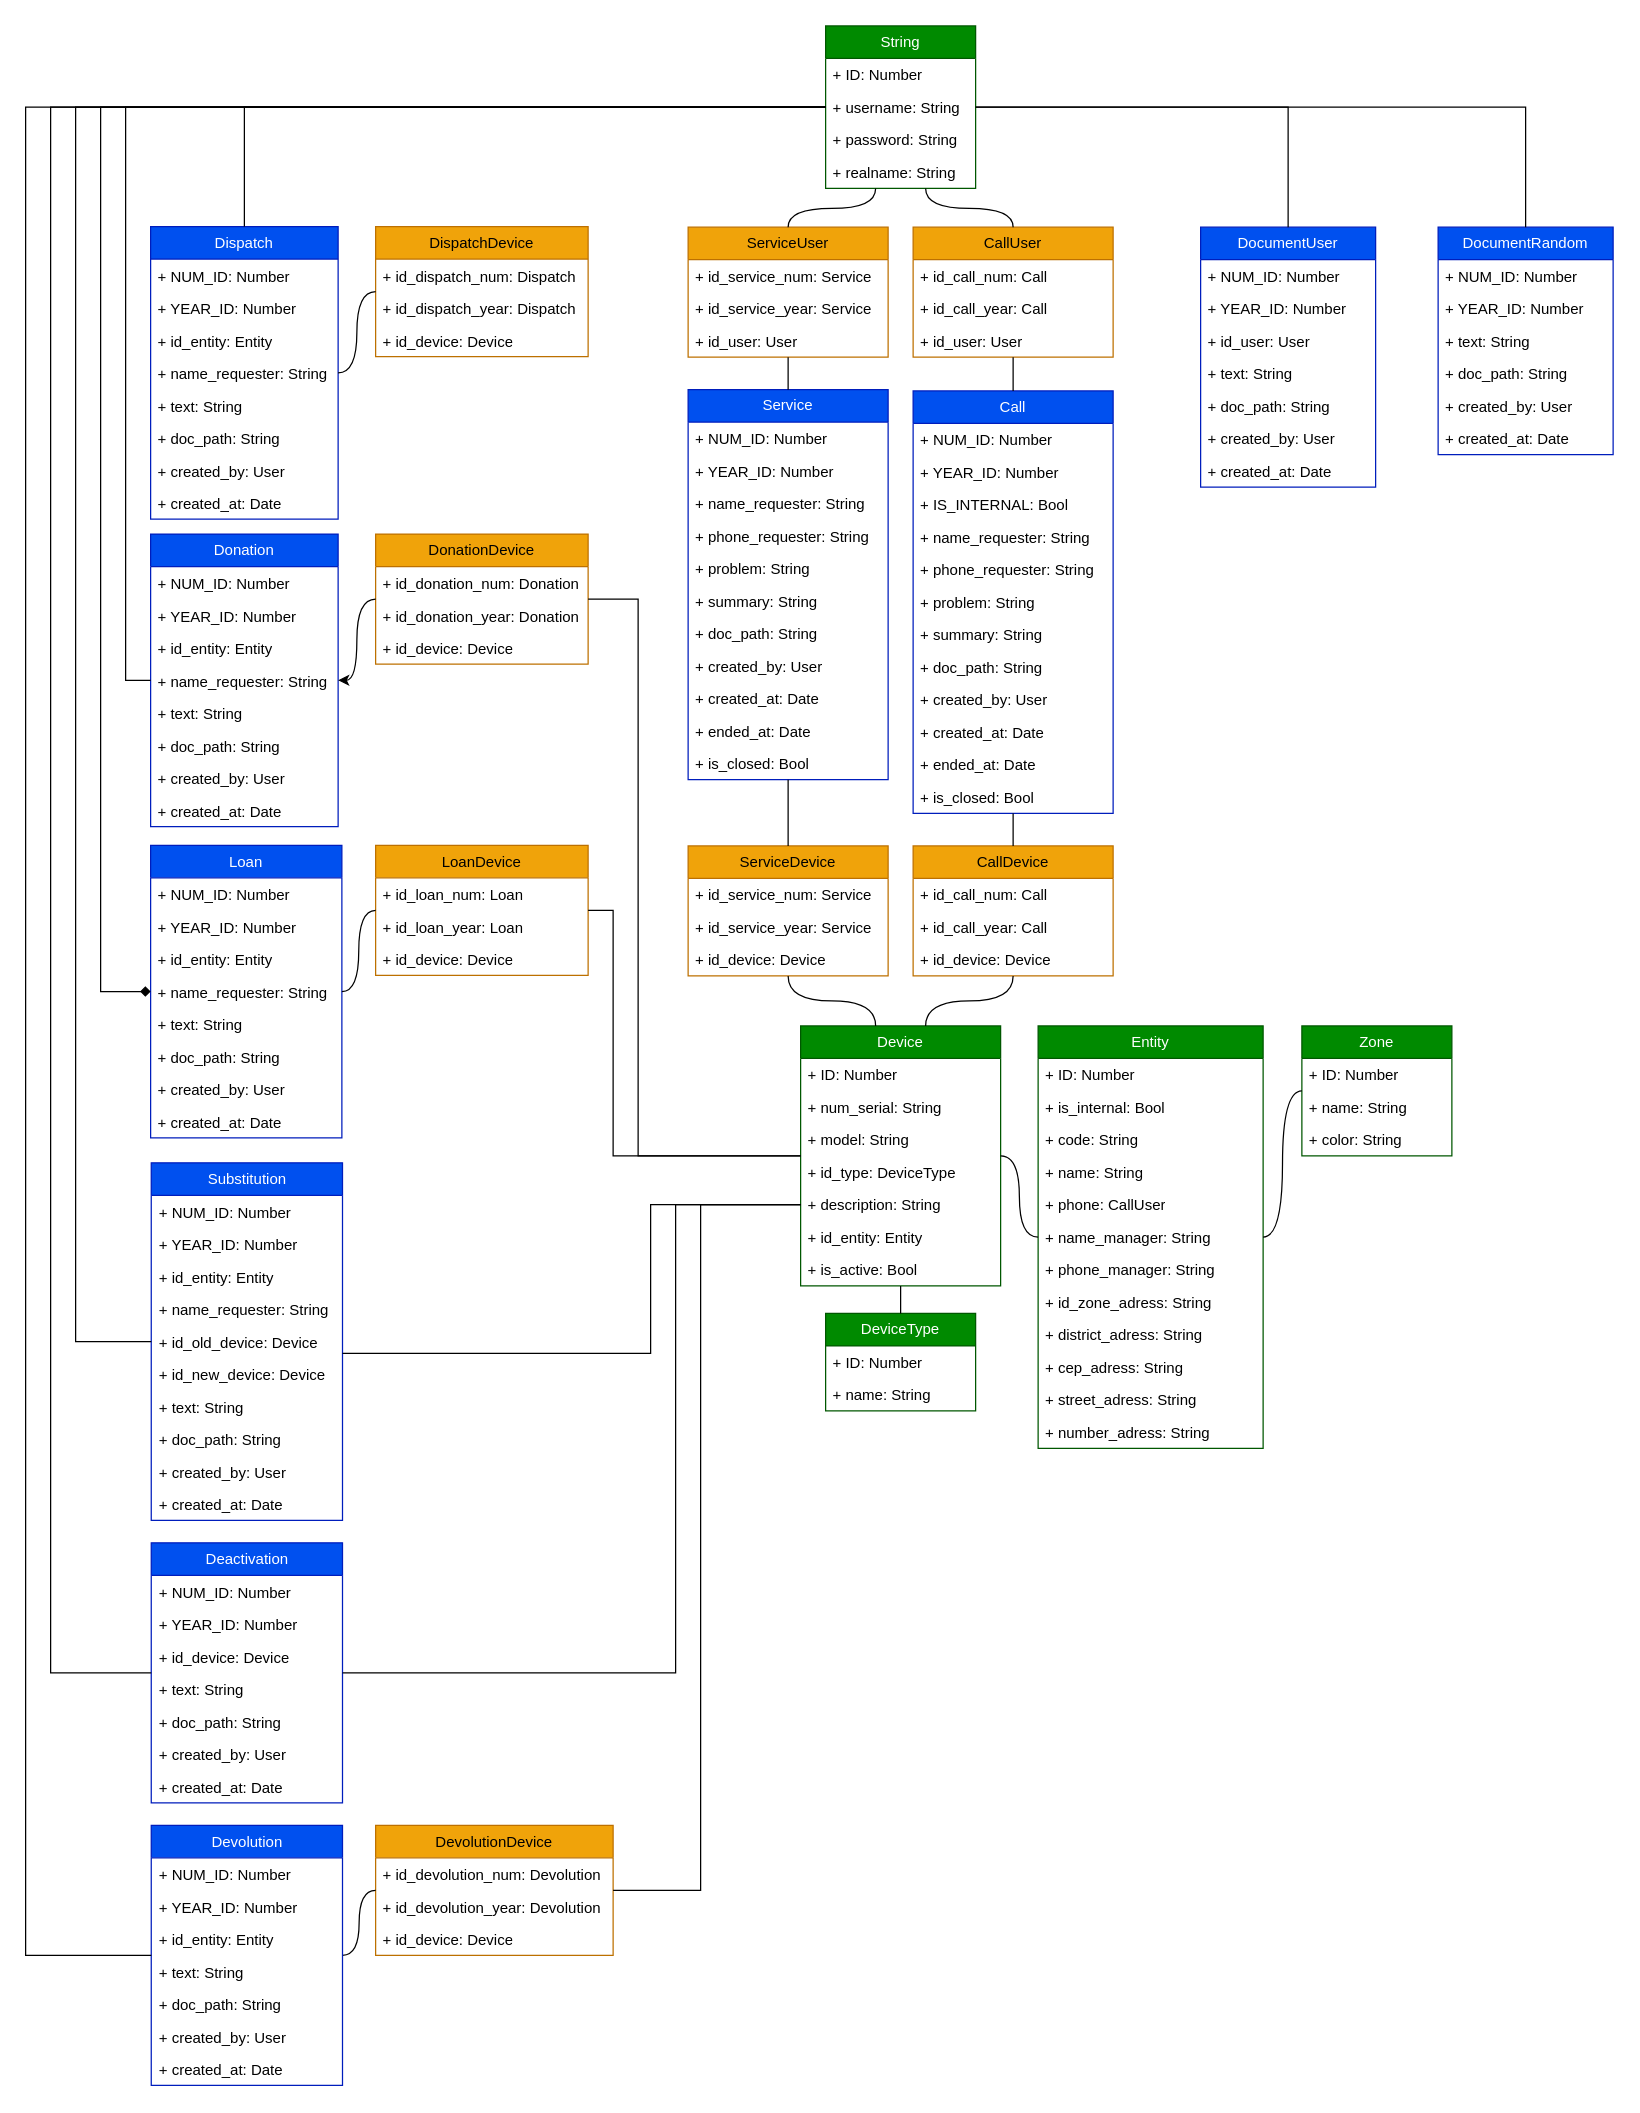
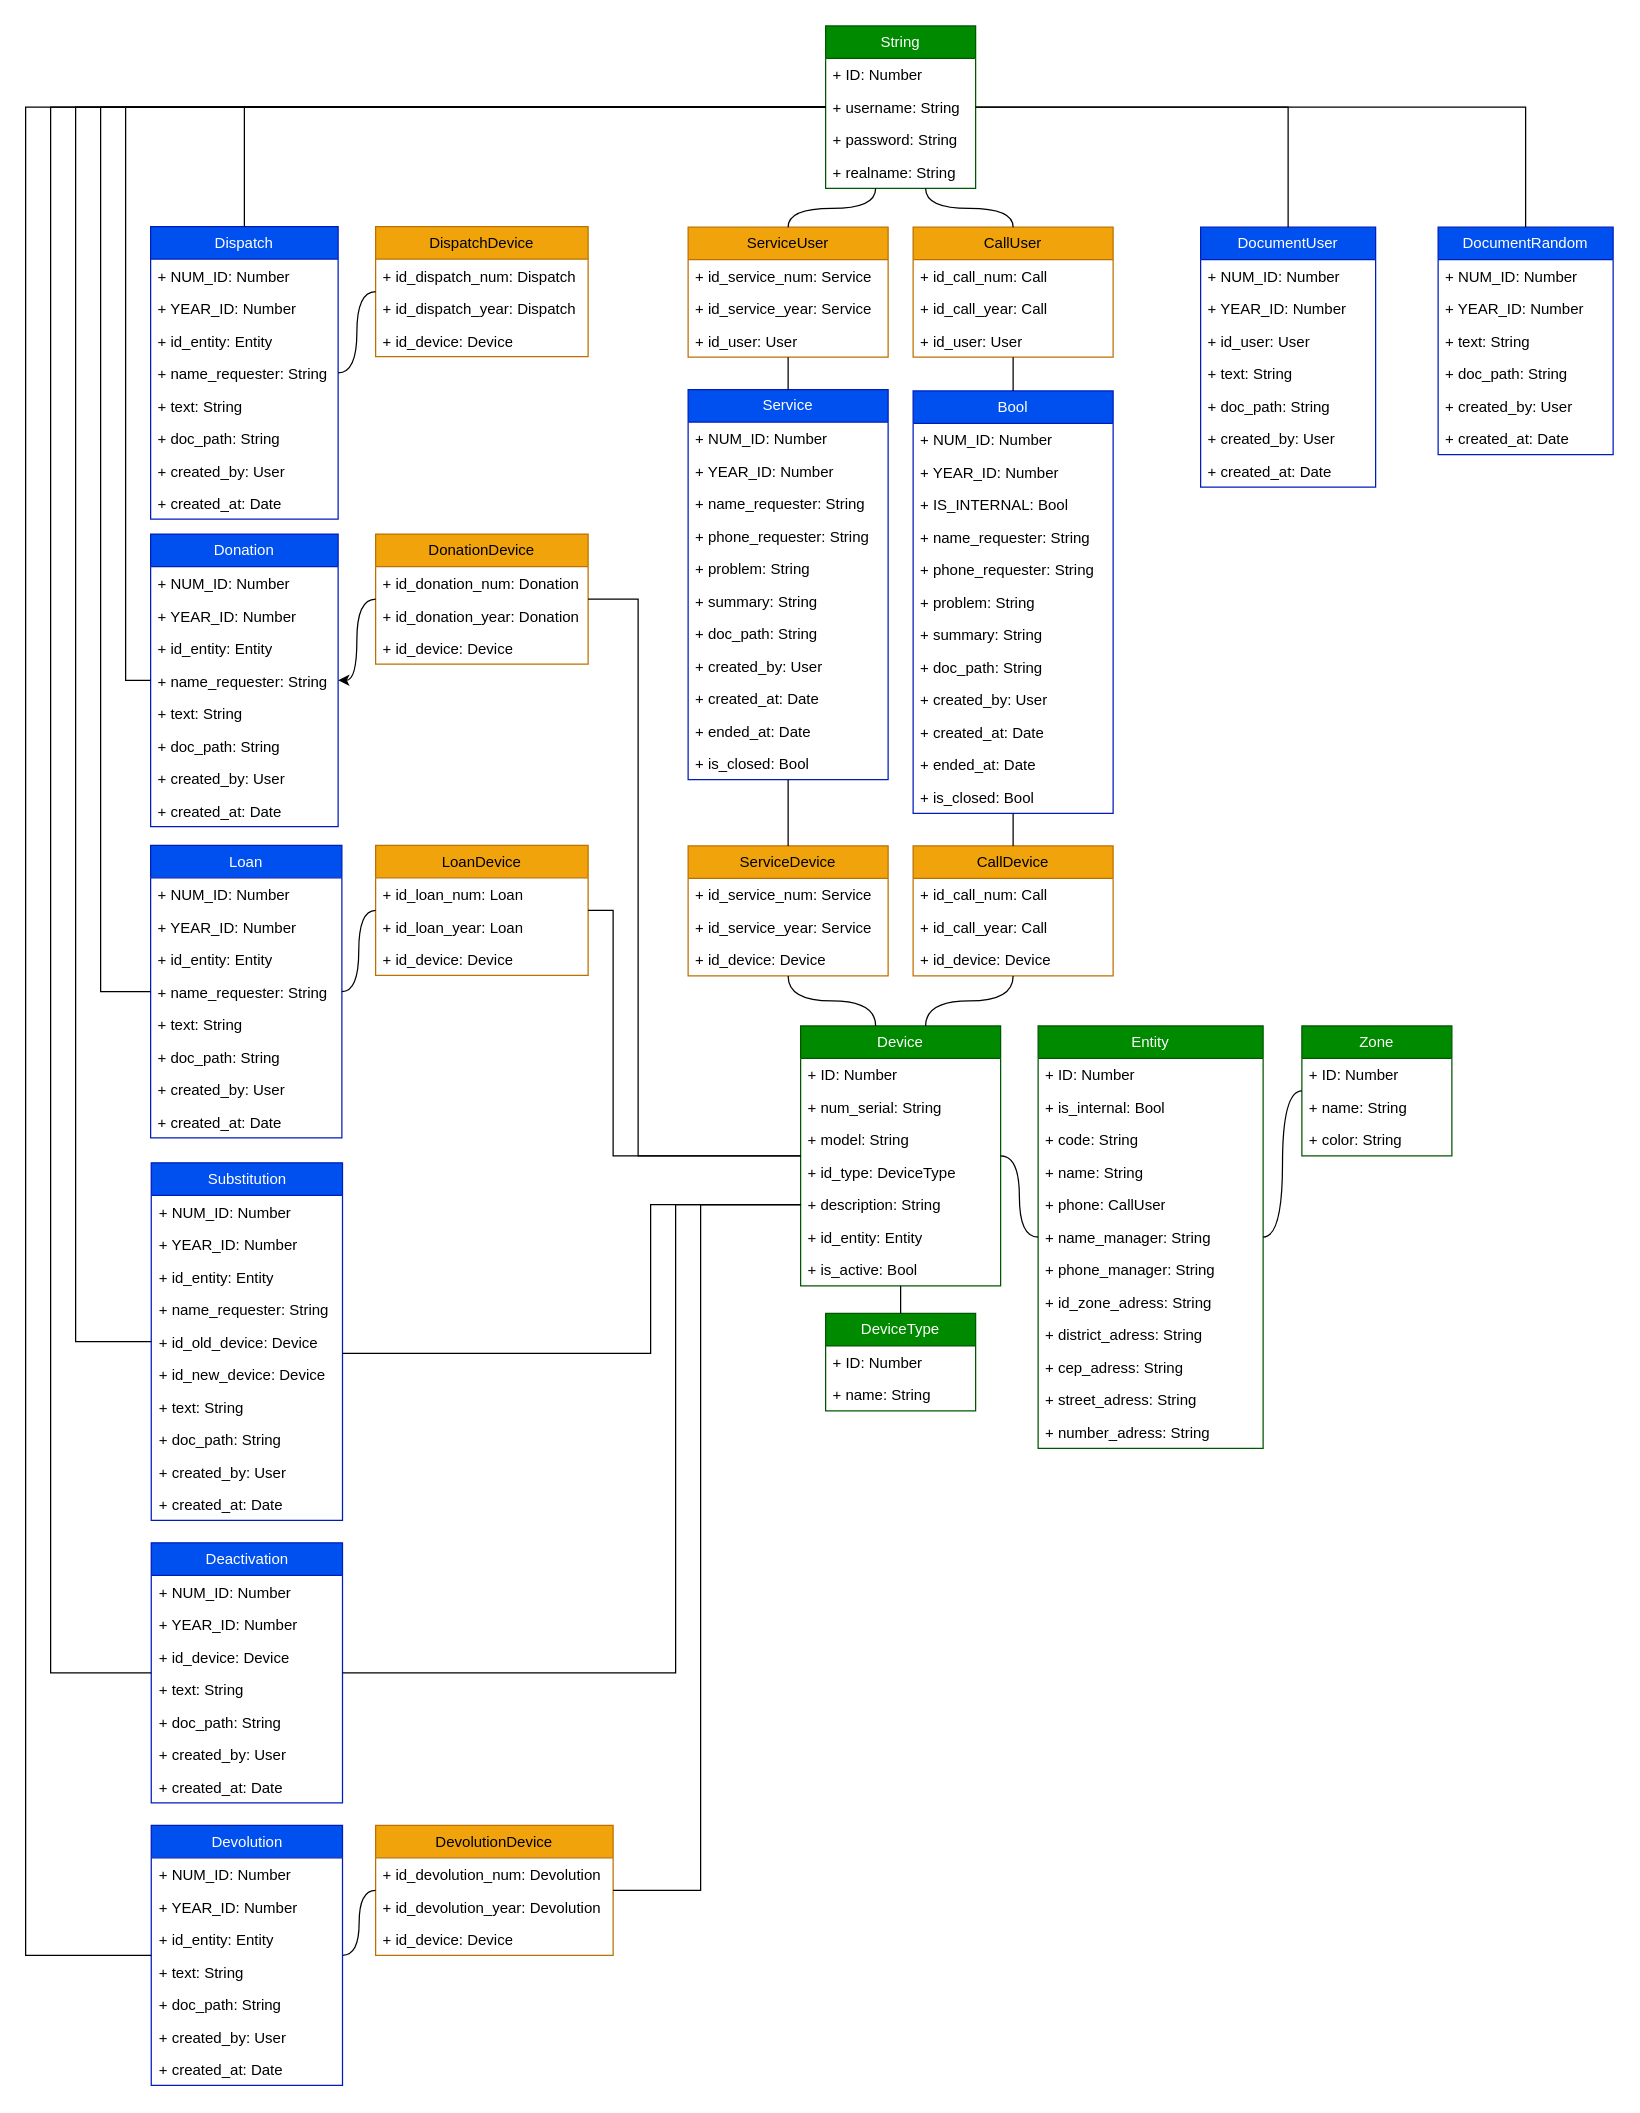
node "Call": label "Call" -> "Bool"
edge "String" -> "Loan": arrowhead diamond -> none
